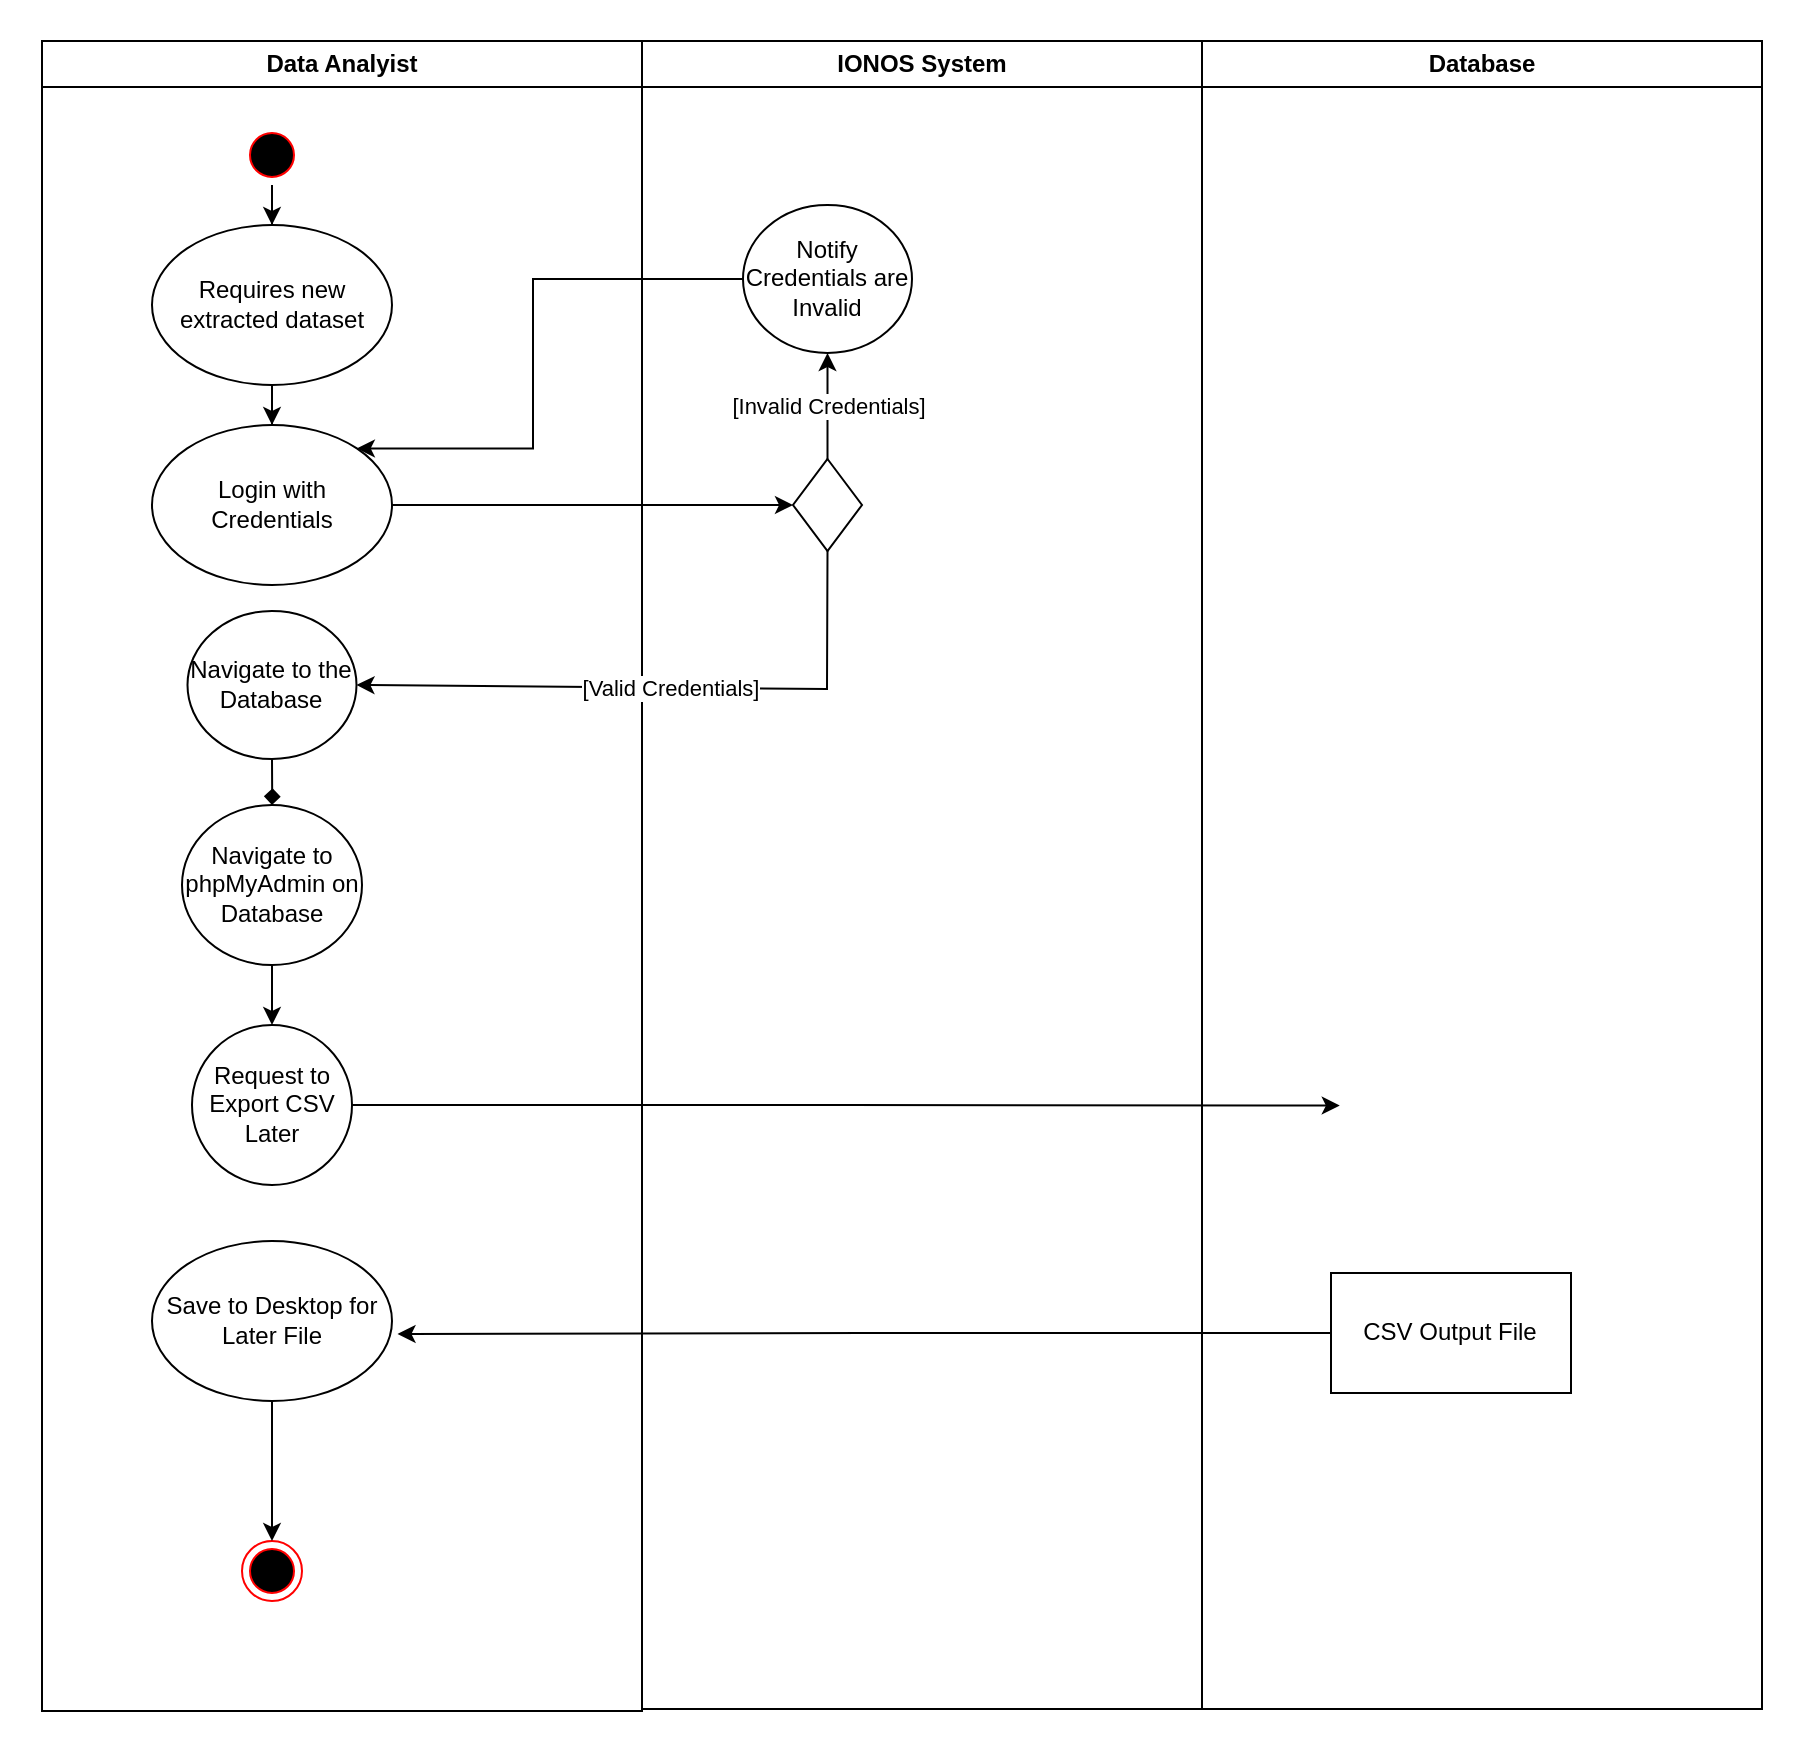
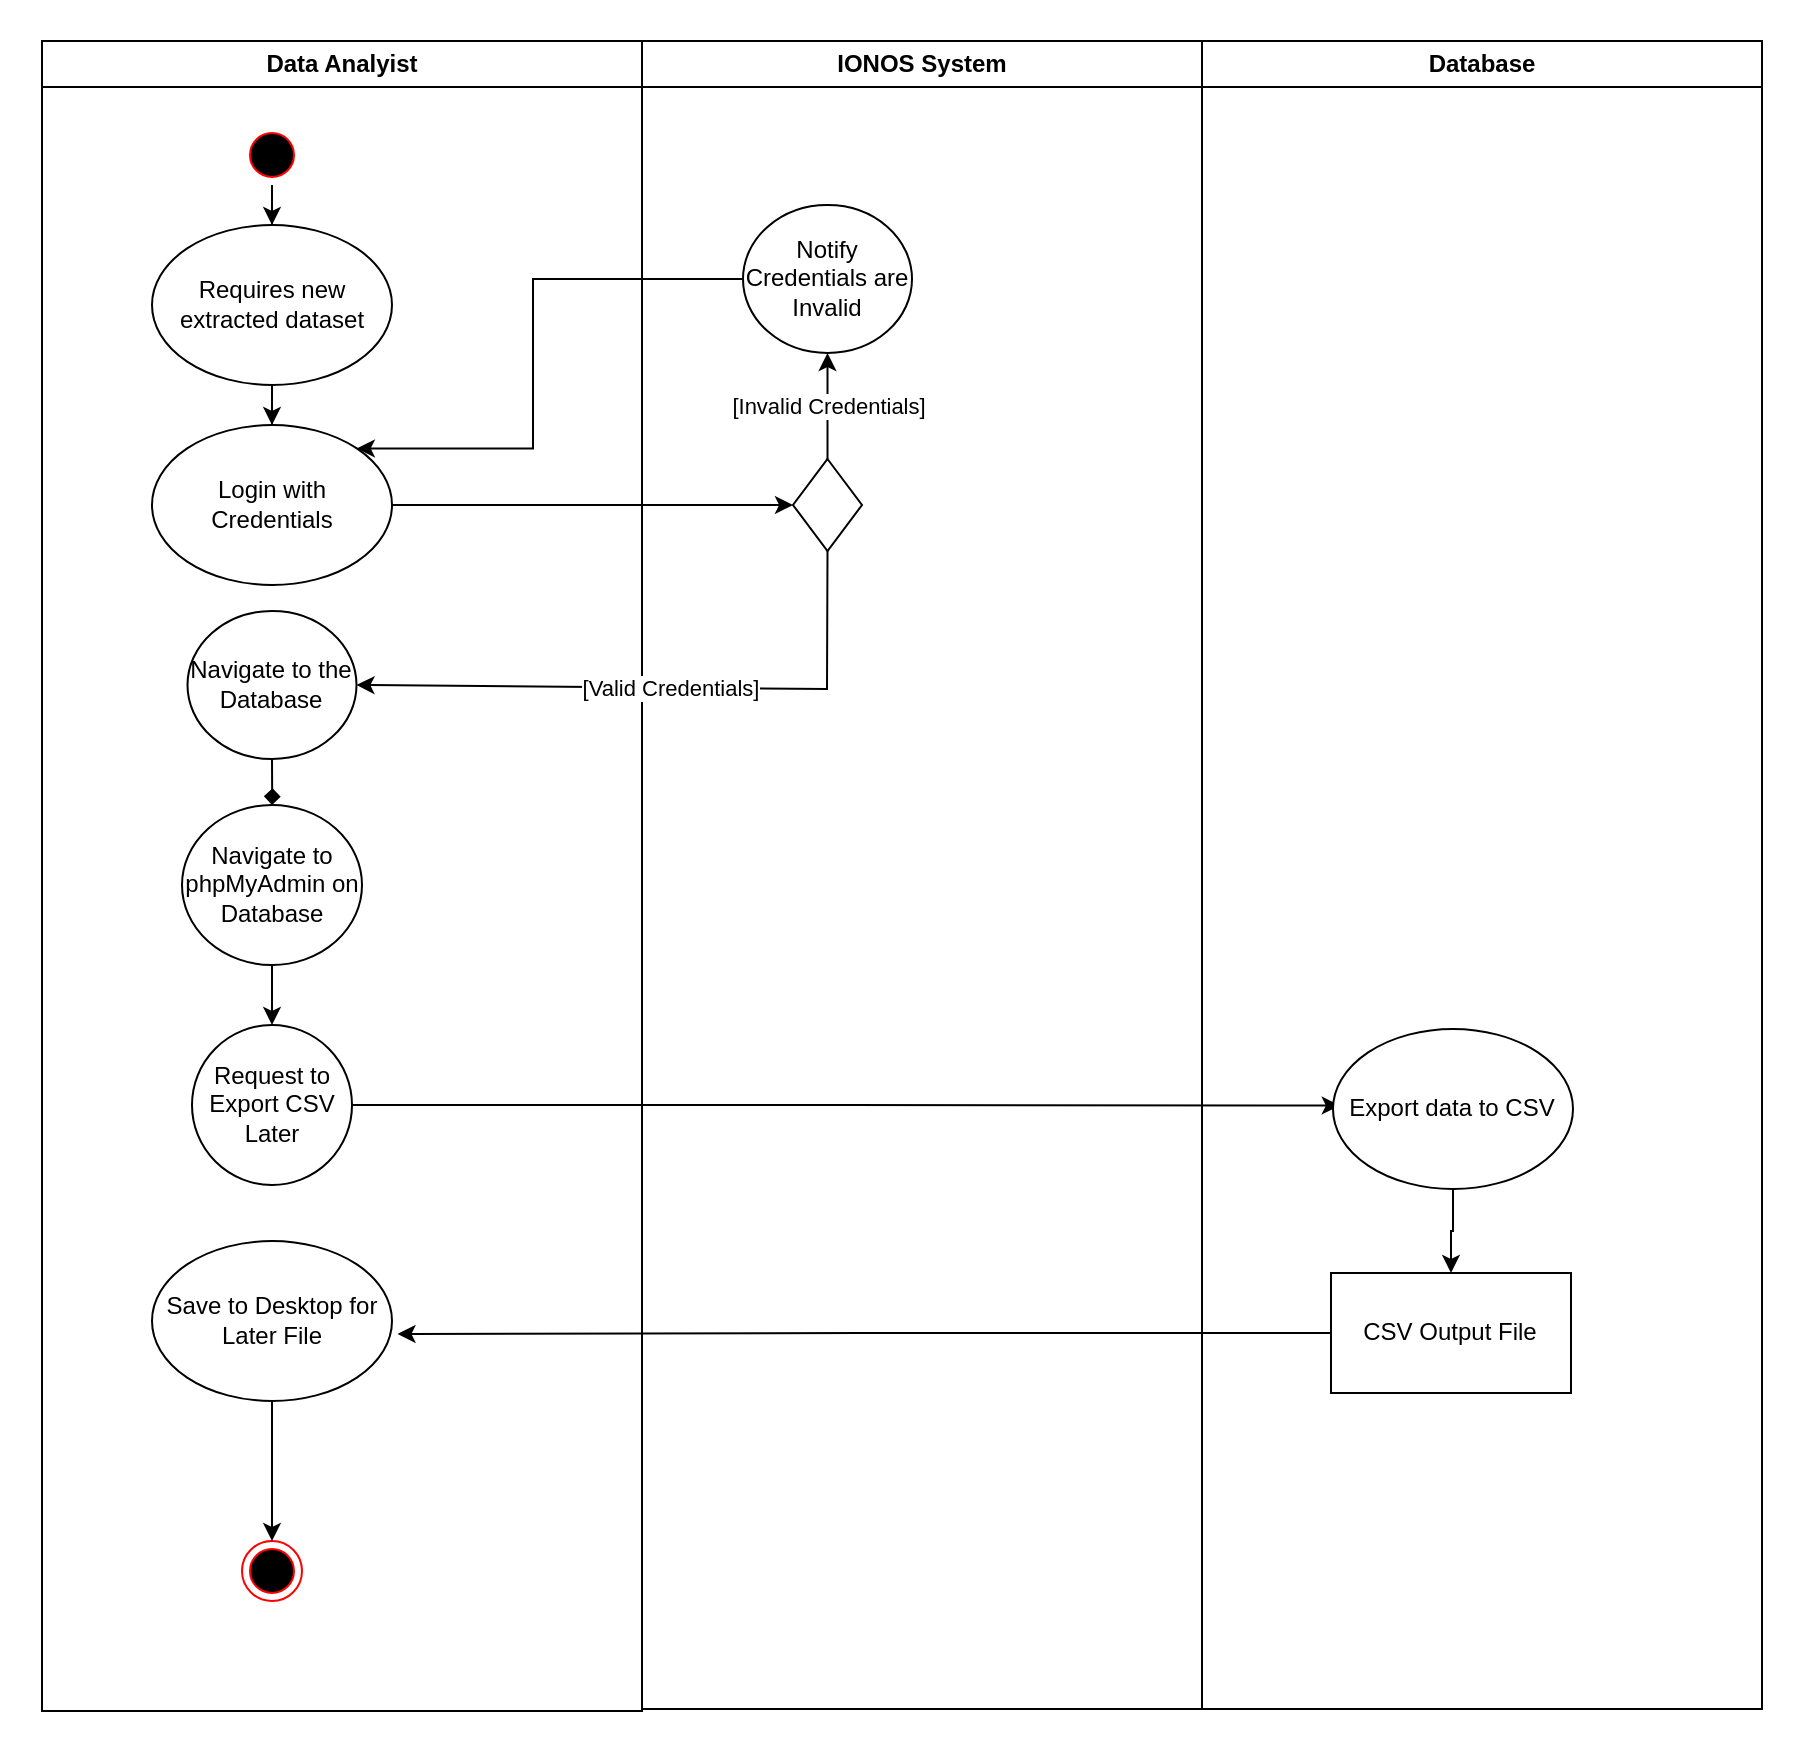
node "Export data to CSV": added
edge "Export data to CSV" -> "CSV Output File": added
